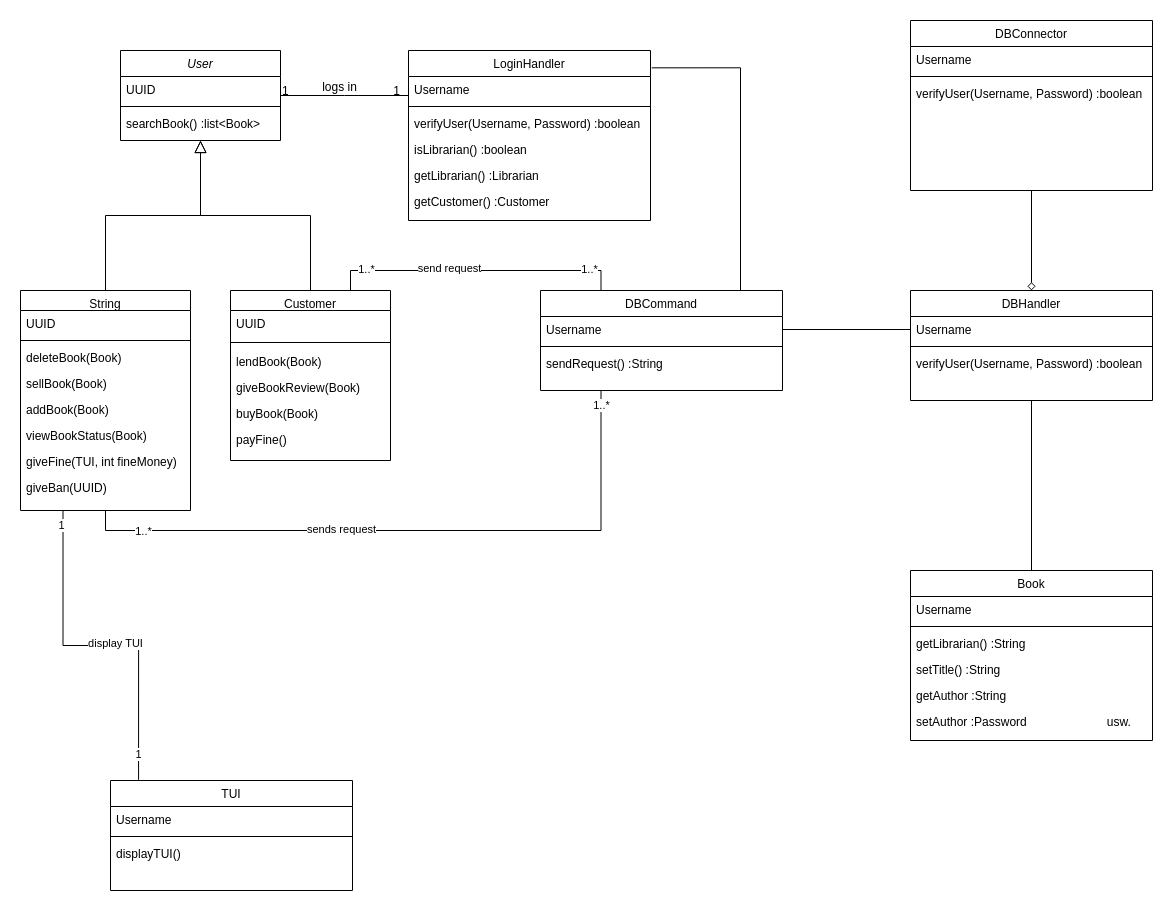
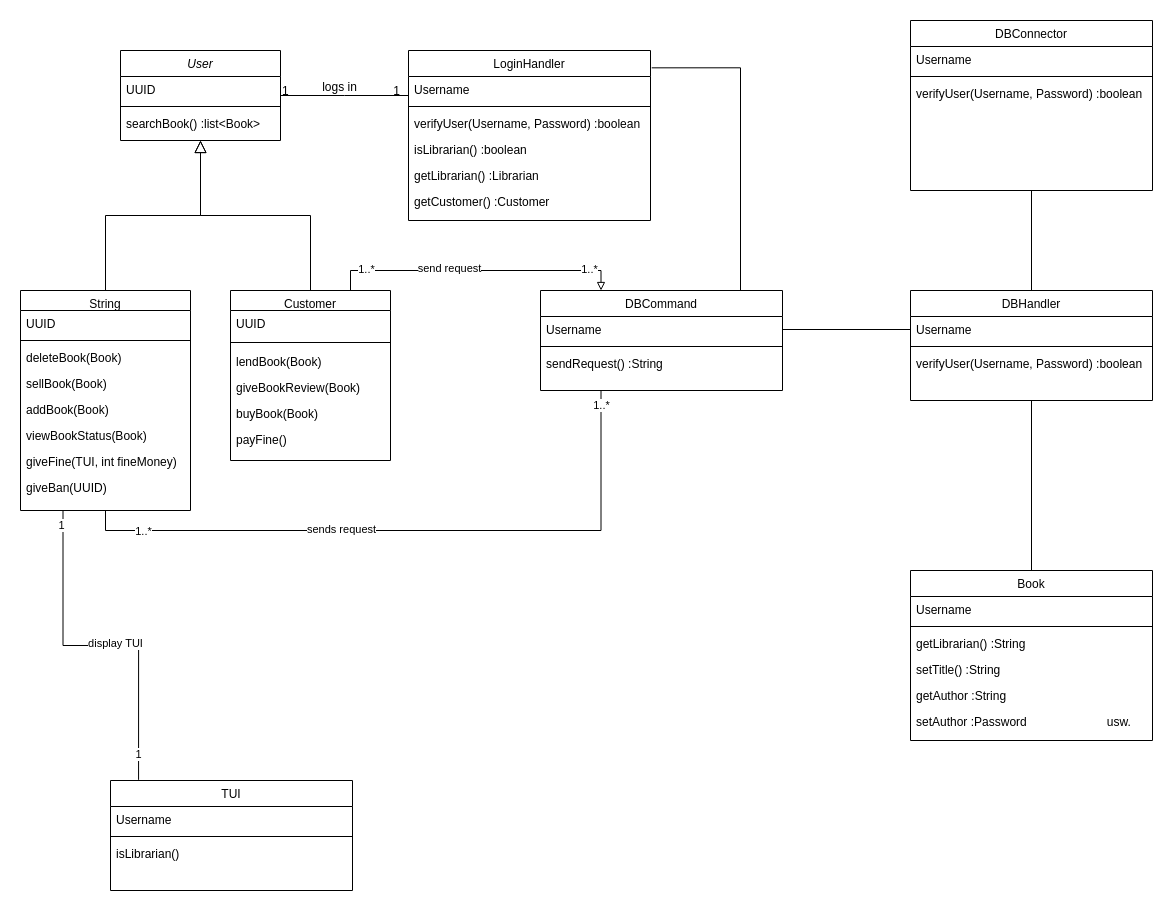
edge "DBConnector" -> "DBHandler": arrowhead diamond -> none
edge "DBCommand" -- "Customer": arrowhead none -> block
node "displayTUI()": label "displayTUI()" -> "isLibrarian()"
